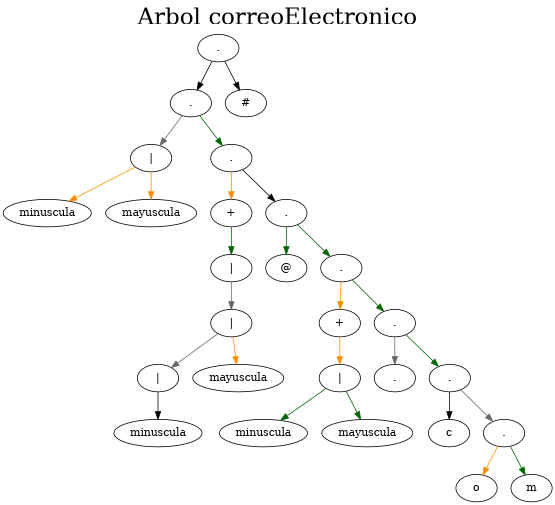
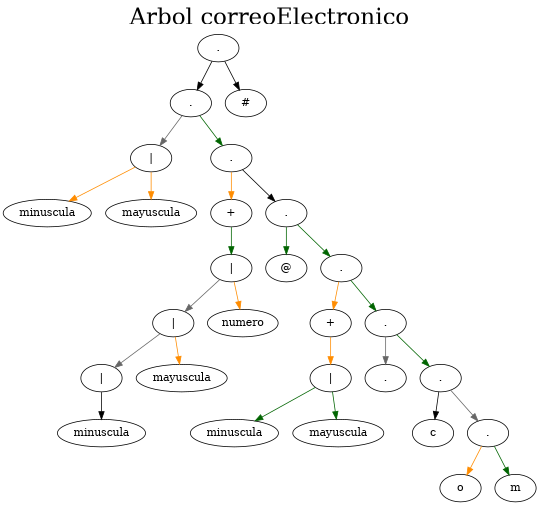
node "numero": added
